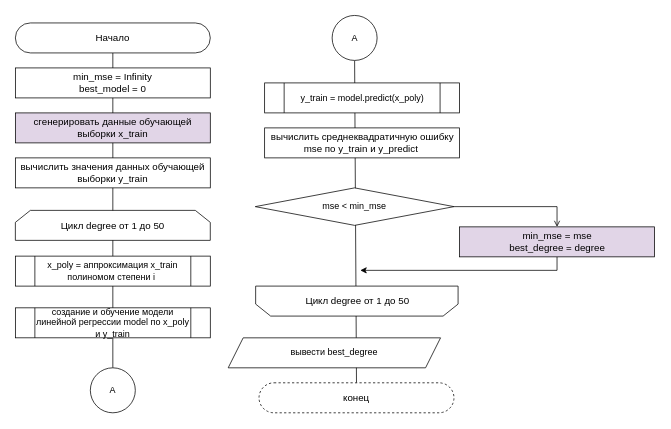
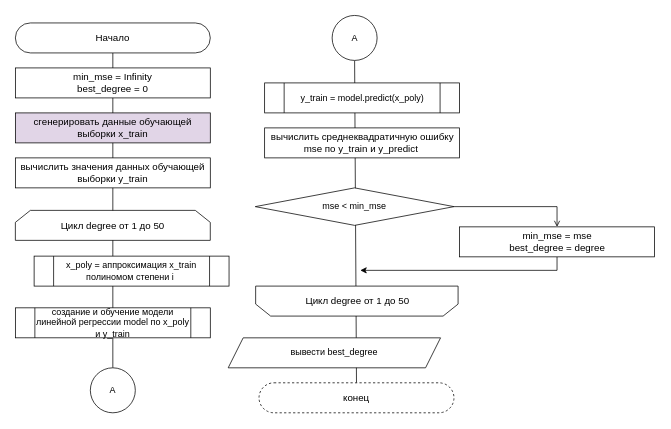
node "min_mse = Infinity best_model = 0": label "min_mse = Infinity best_model = 0" -> "min_mse = Infinity best_degree = 0"
node "min_mse = mse best_degree = degree": fillcolor #e1d5e7 -> #ffffff
node "x_poly = аппроксимация x_train полиномом степени i": moved (113, 271) -> (132, 271)
